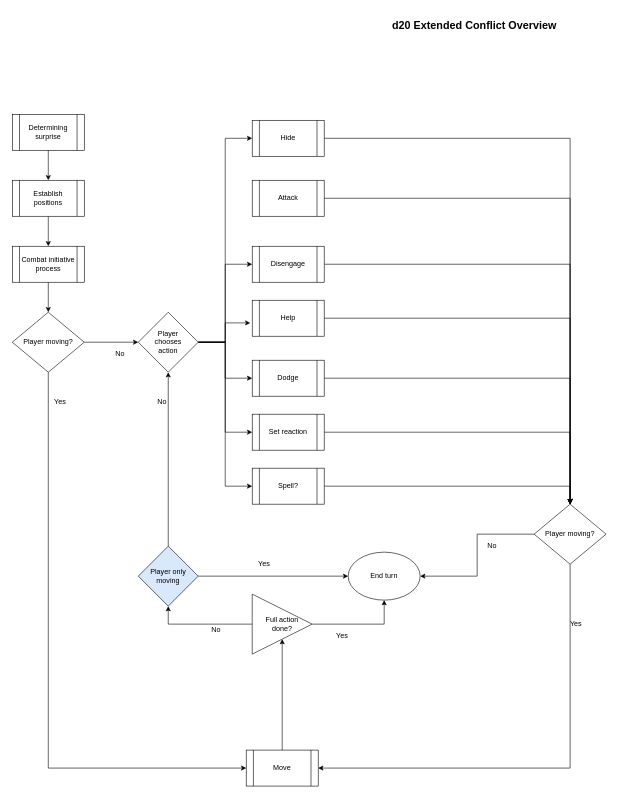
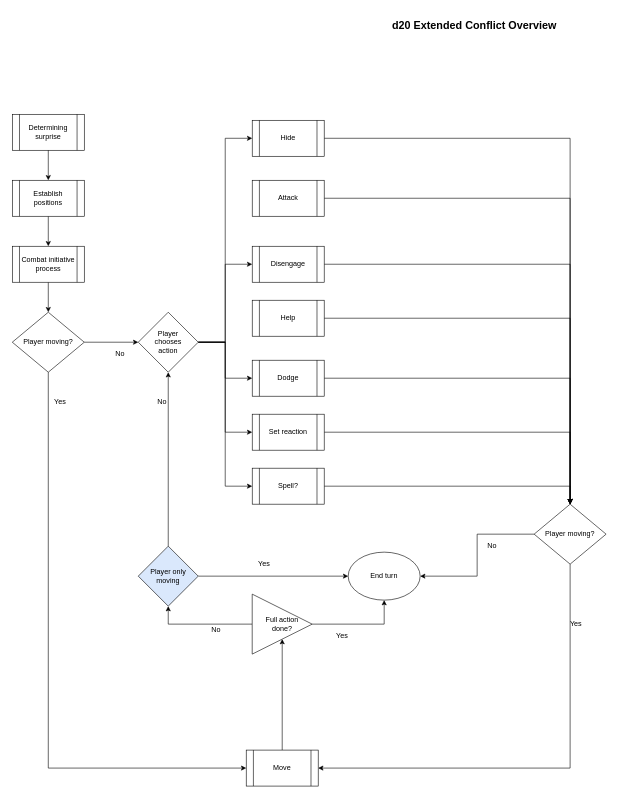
edge "Player chooses action" -> "Help": removed
